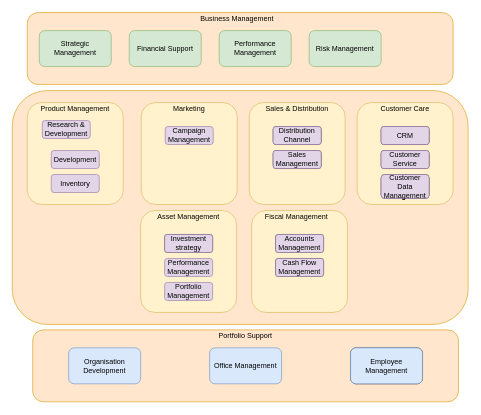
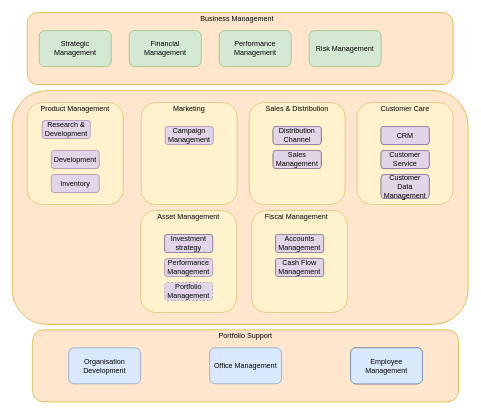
node "Financial Support": label "Financial Support" -> "Financial Management"
node "Portfolio Management": style solid -> dashed
